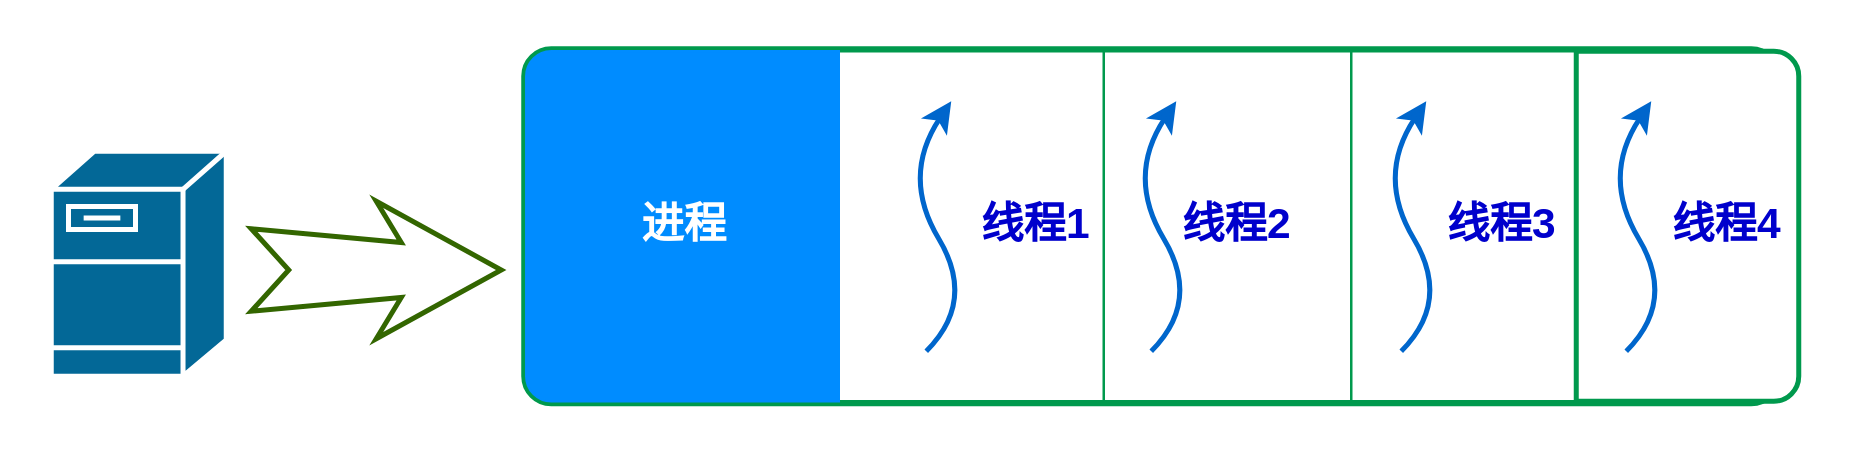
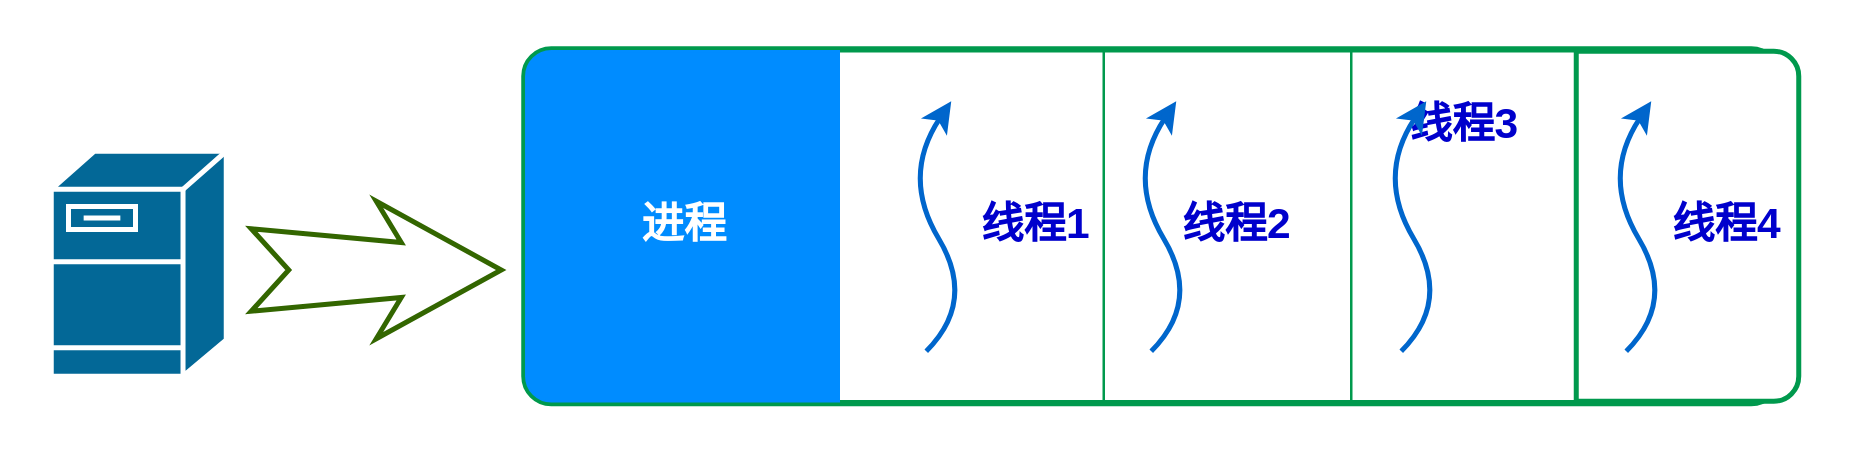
node "线程3": moved (1501, 226) -> (1464, 126)
